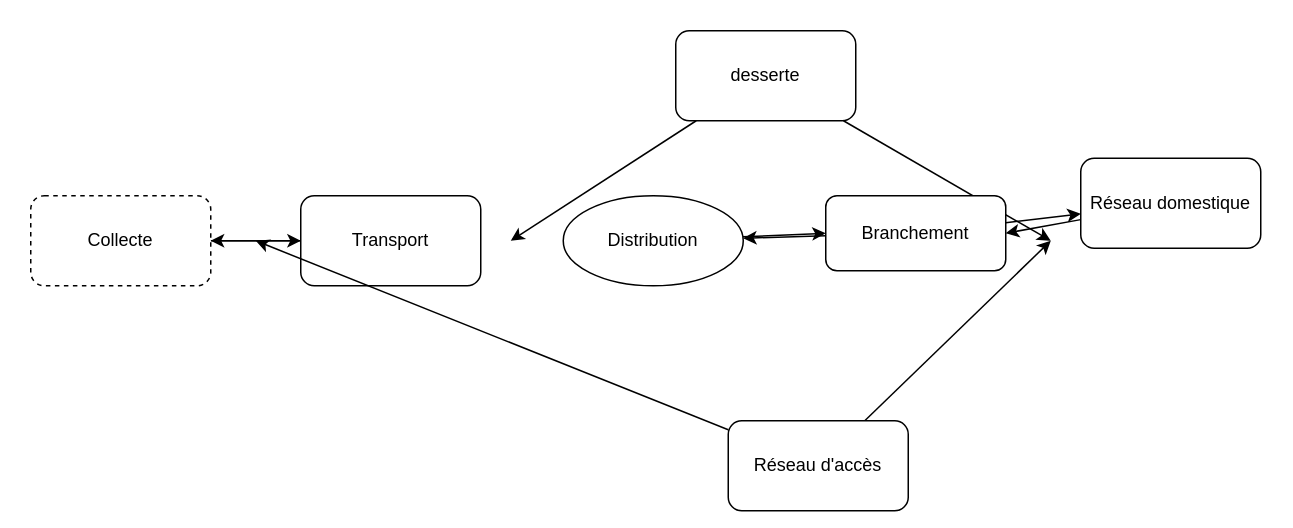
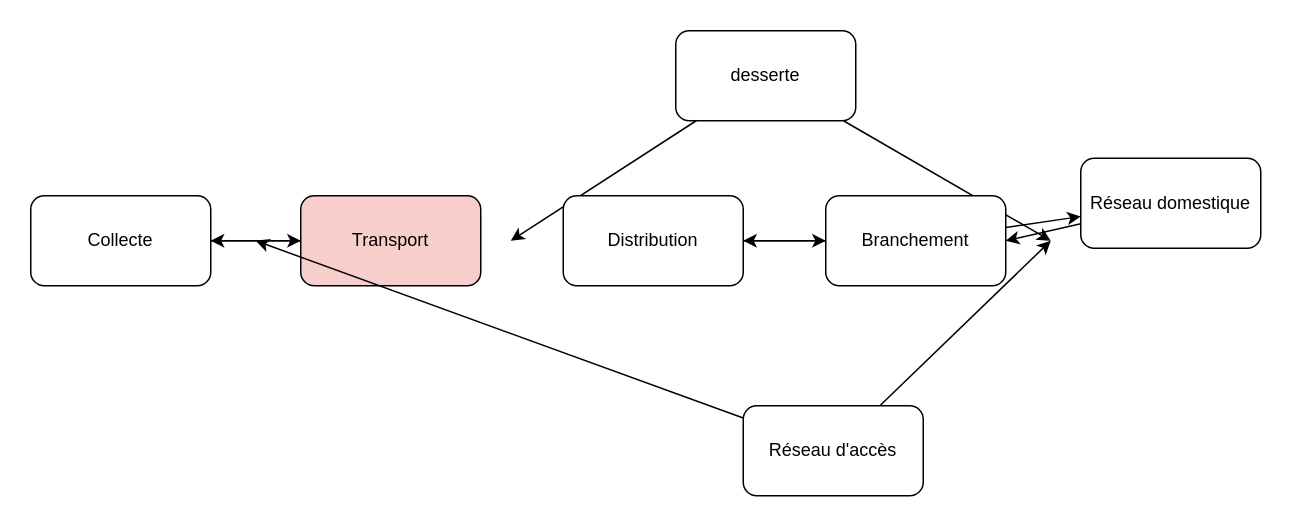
node "Branchement": size 180x75 -> 180x90
node "Collecte": style dashed -> solid
node "Transport": fillcolor #ffffff -> #f8cecc
node "Distribution": shape ellipse -> rounded rectangle
node "Réseau d'accès": moved (818, 466) -> (833, 451)
